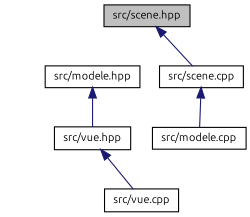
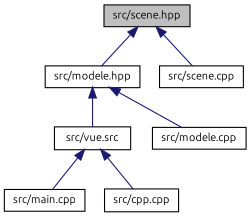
edge "src/modele.hpp" -> "src/scene.hpp": added
edge "src/modele.cpp" -> "src/scene.cpp": now "src/modele.cpp" -> "src/modele.hpp"
node "src/vue.hpp": label "src/vue.hpp" -> "src/vue.src"
node "src/main.cpp": added
node "src/vue.cpp": label "src/vue.cpp" -> "src/cpp.cpp"
